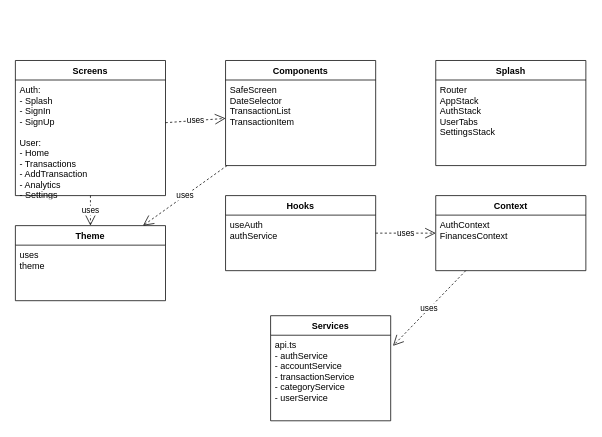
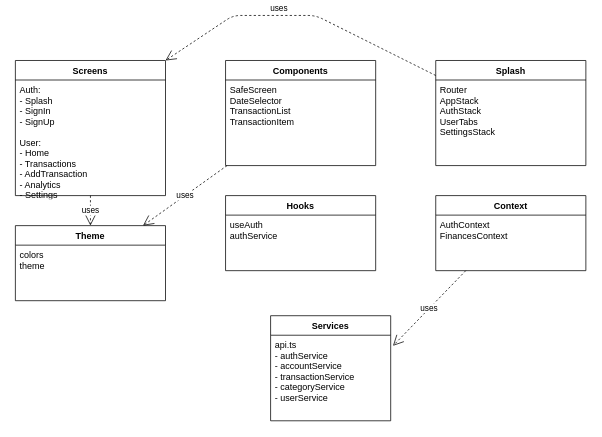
edge "Splash" -> "Screens": added, label "uses"
edge "Screens" -> "Components": removed, label "uses"
edge "Hooks" -> "Context": removed, label "uses"
node "uses theme": label "uses theme" -> "colors theme"
